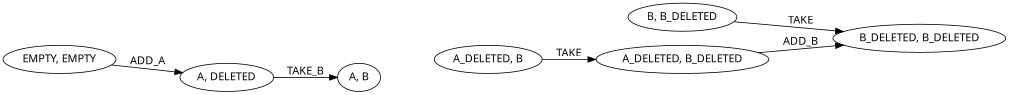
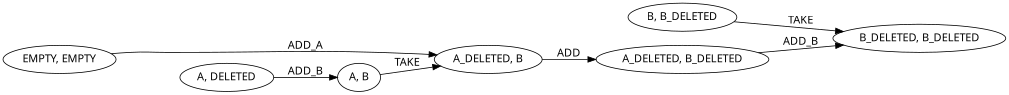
edge "A_DELETED, B" -> "A_DELETED, B_DELETED": label "TAKE" -> "ADD"
edge "EMPTY, EMPTY" -> "A, DELETED": now "EMPTY, EMPTY" -> "A_DELETED, B"
edge "A, B" -> "A_DELETED, B": added, label "TAKE"
edge "A, DELETED" -> "A, B": label "TAKE_B" -> "ADD_B"
